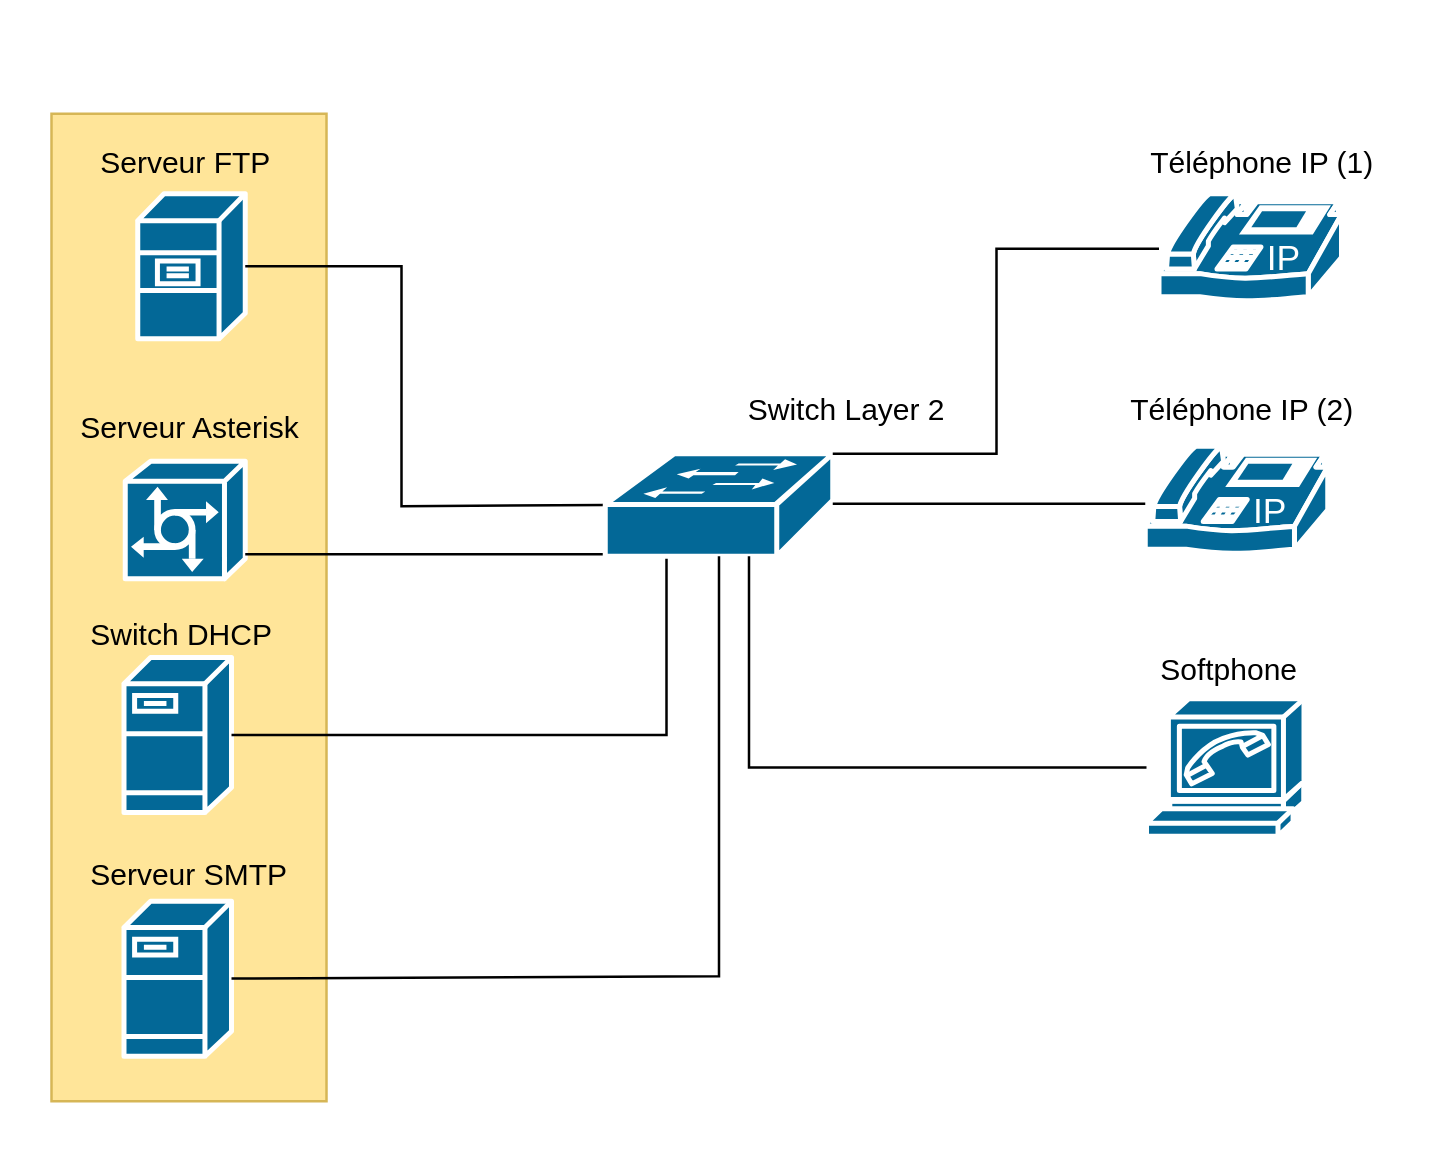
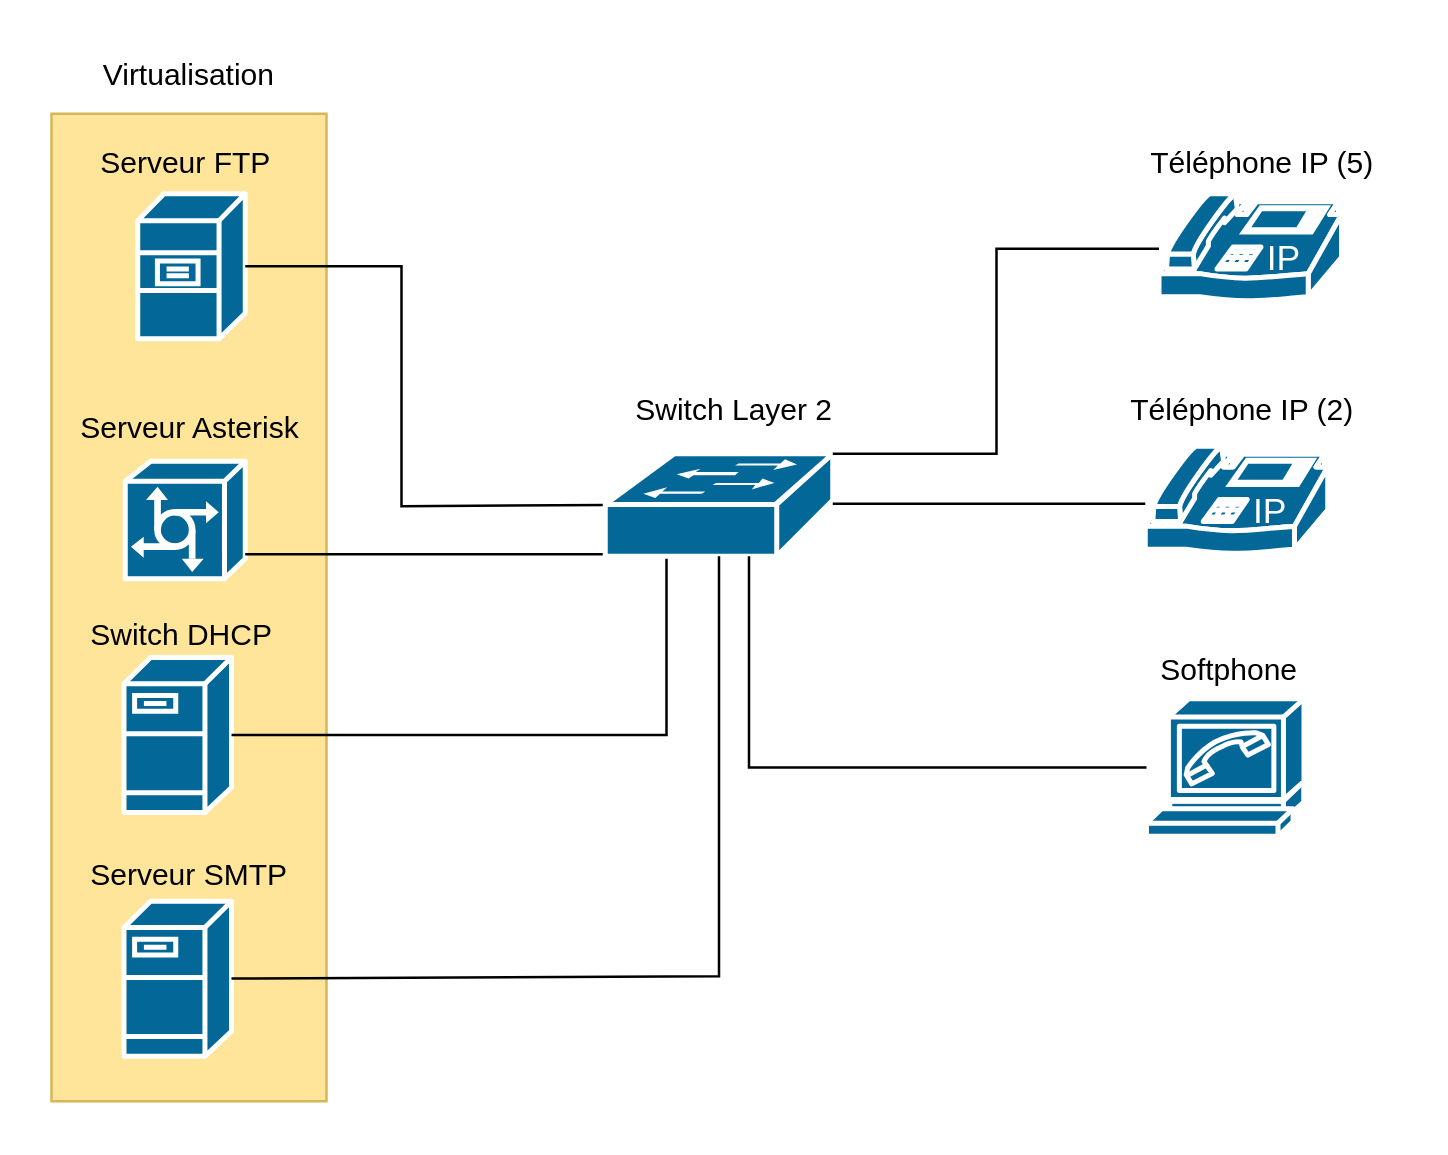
node "Virtualisation": added
node "Téléphone IP (1)": label "Téléphone IP (1)" -> "Téléphone IP (5)"
node "Switch Layer 2": moved (854, 404) -> (741, 404)
